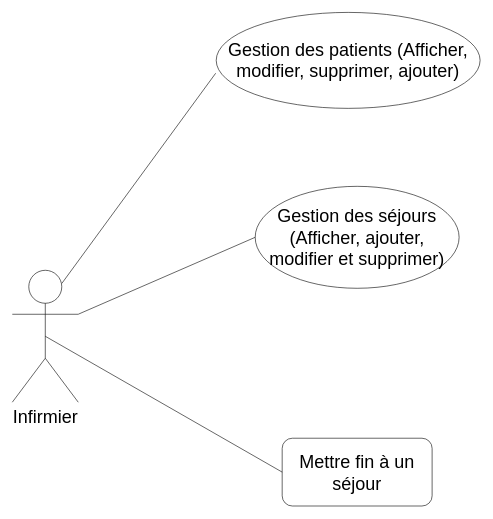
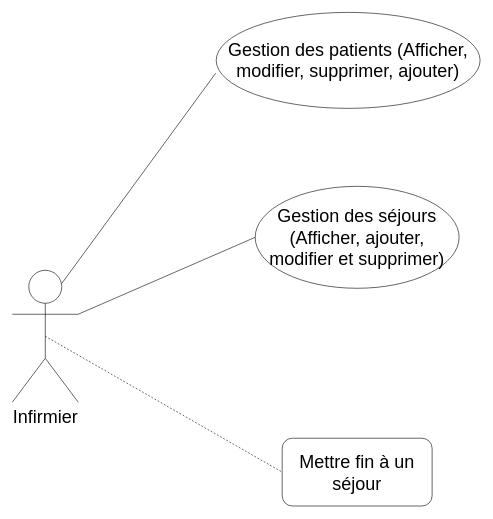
edge "Infirmier" -- "Mettre fin à un séjour": style solid -> dashed
